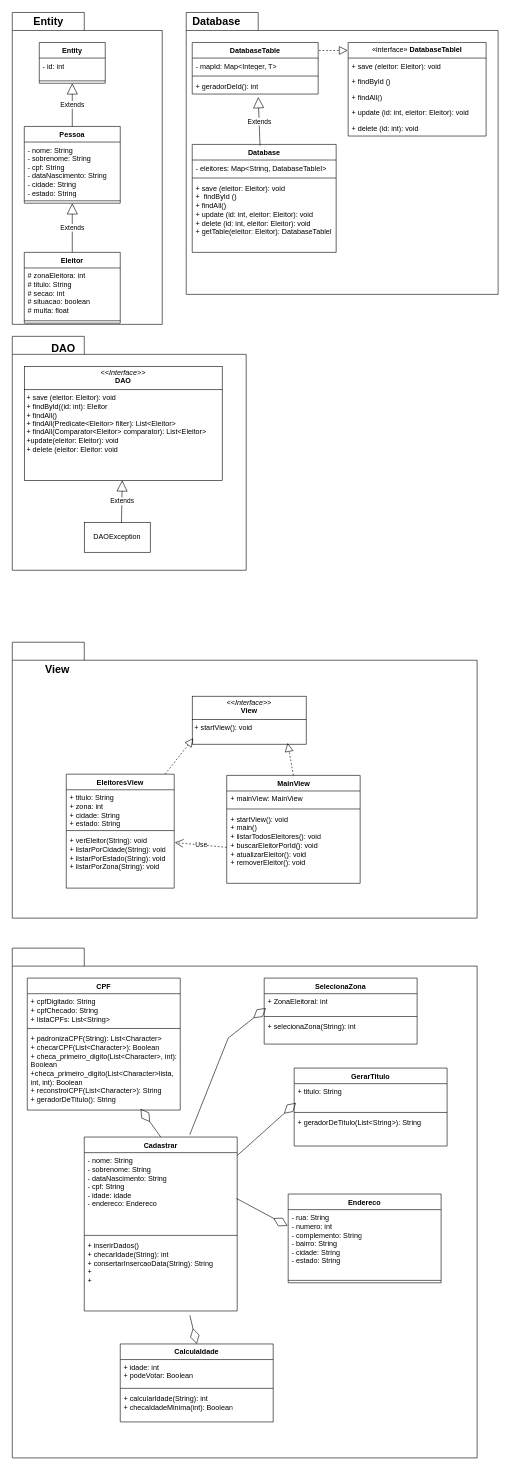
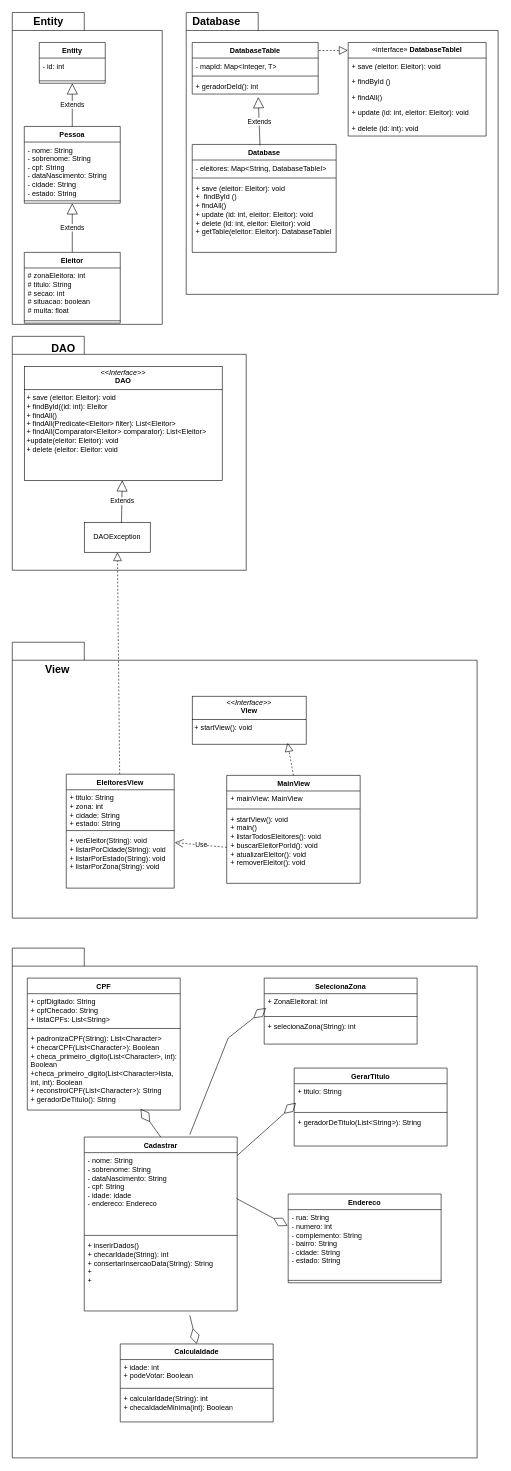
edge "EleitoresView" -> "<<Interface>> View + startView(): void": now "EleitoresView" -> "DAOException"
